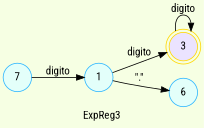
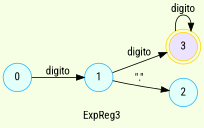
node "7": label "7" -> "0"
node "6": label "6" -> "2"
